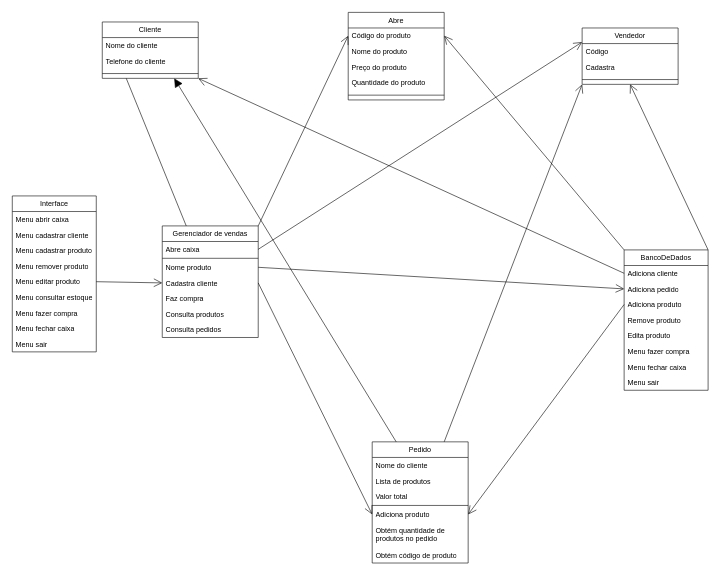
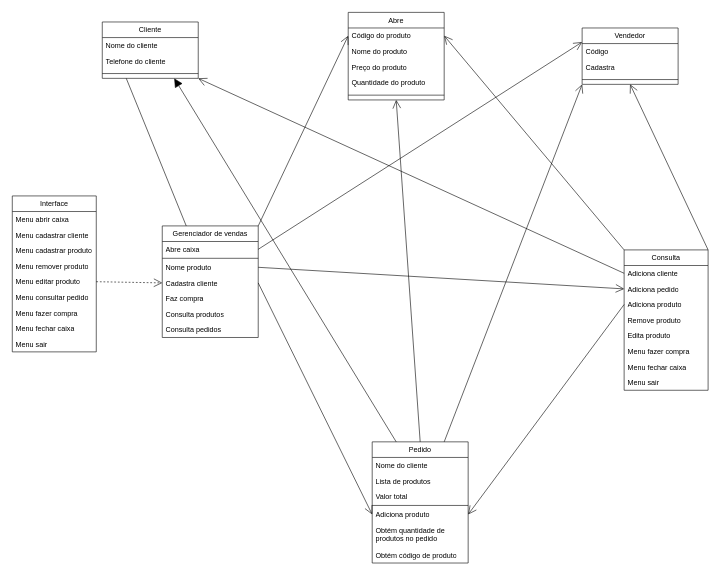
node "BancoDeDados": label "BancoDeDados" -> "Consulta"
edge "Pedido" -> "Abre": added
edge "Menu editar produto" -> "Cadastra cliente": style solid -> dashed
node "Menu consultar estoque": label "Menu consultar estoque" -> "Menu consultar pedido"
